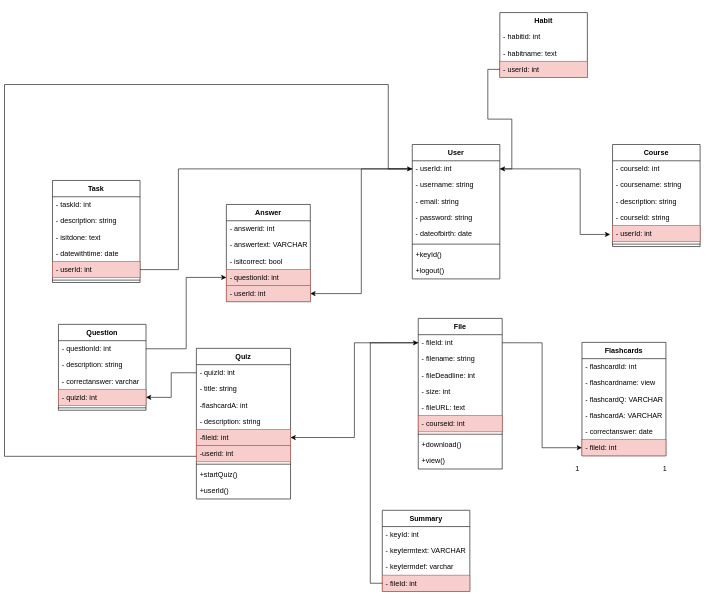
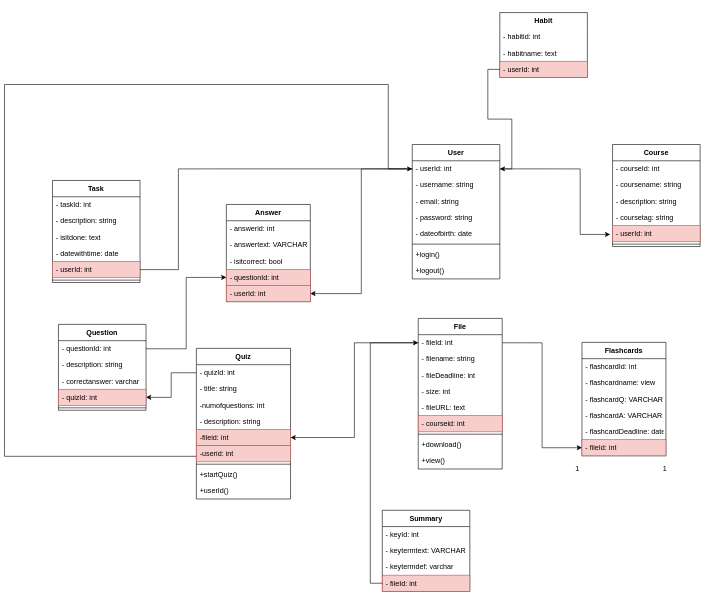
node "- courseId: string": label "- courseId: string" -> "- coursetag: string"
node "+keyId()": label "+keyId()" -> "+login()"
node "-flashcardA: int": label "-flashcardA: int" -> "-numofquestions: int"
node "- correctanswer: date": label "- correctanswer: date" -> "- flashcardDeadline: date"
